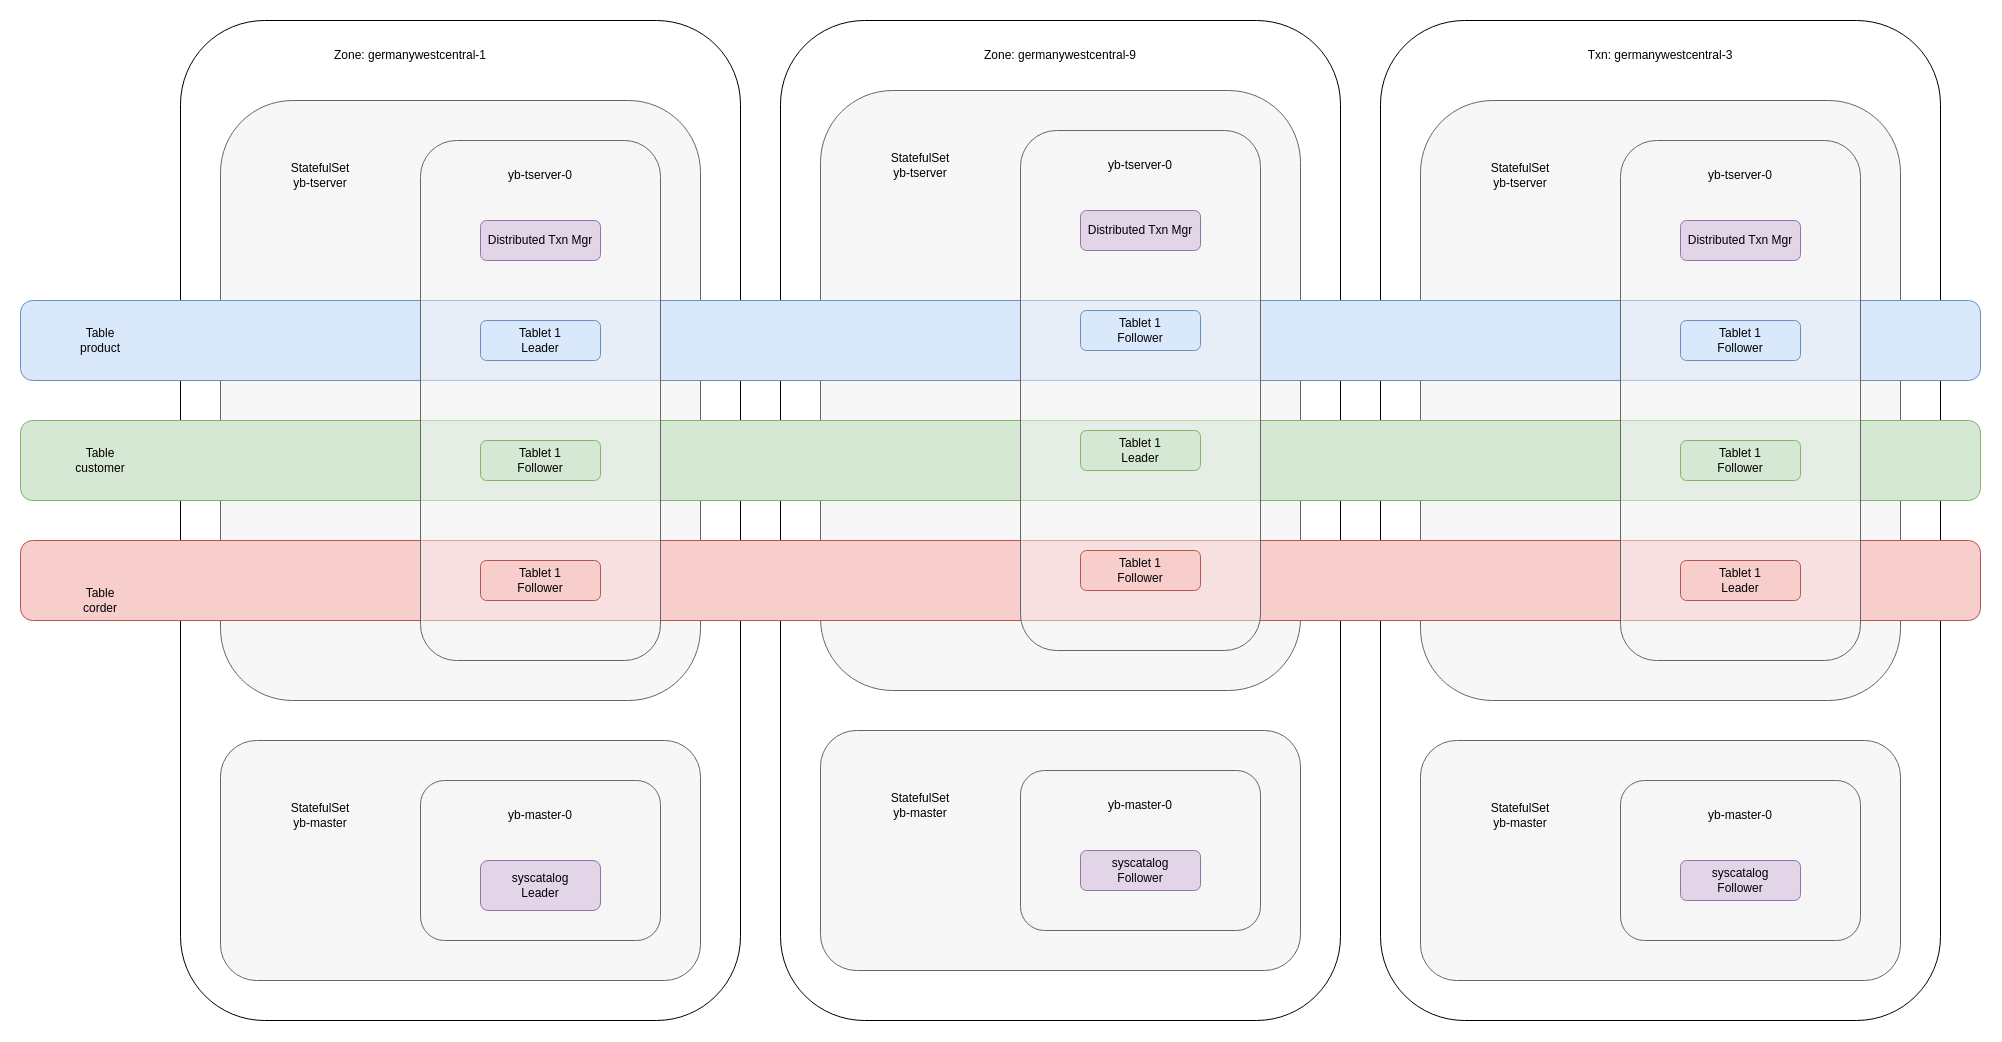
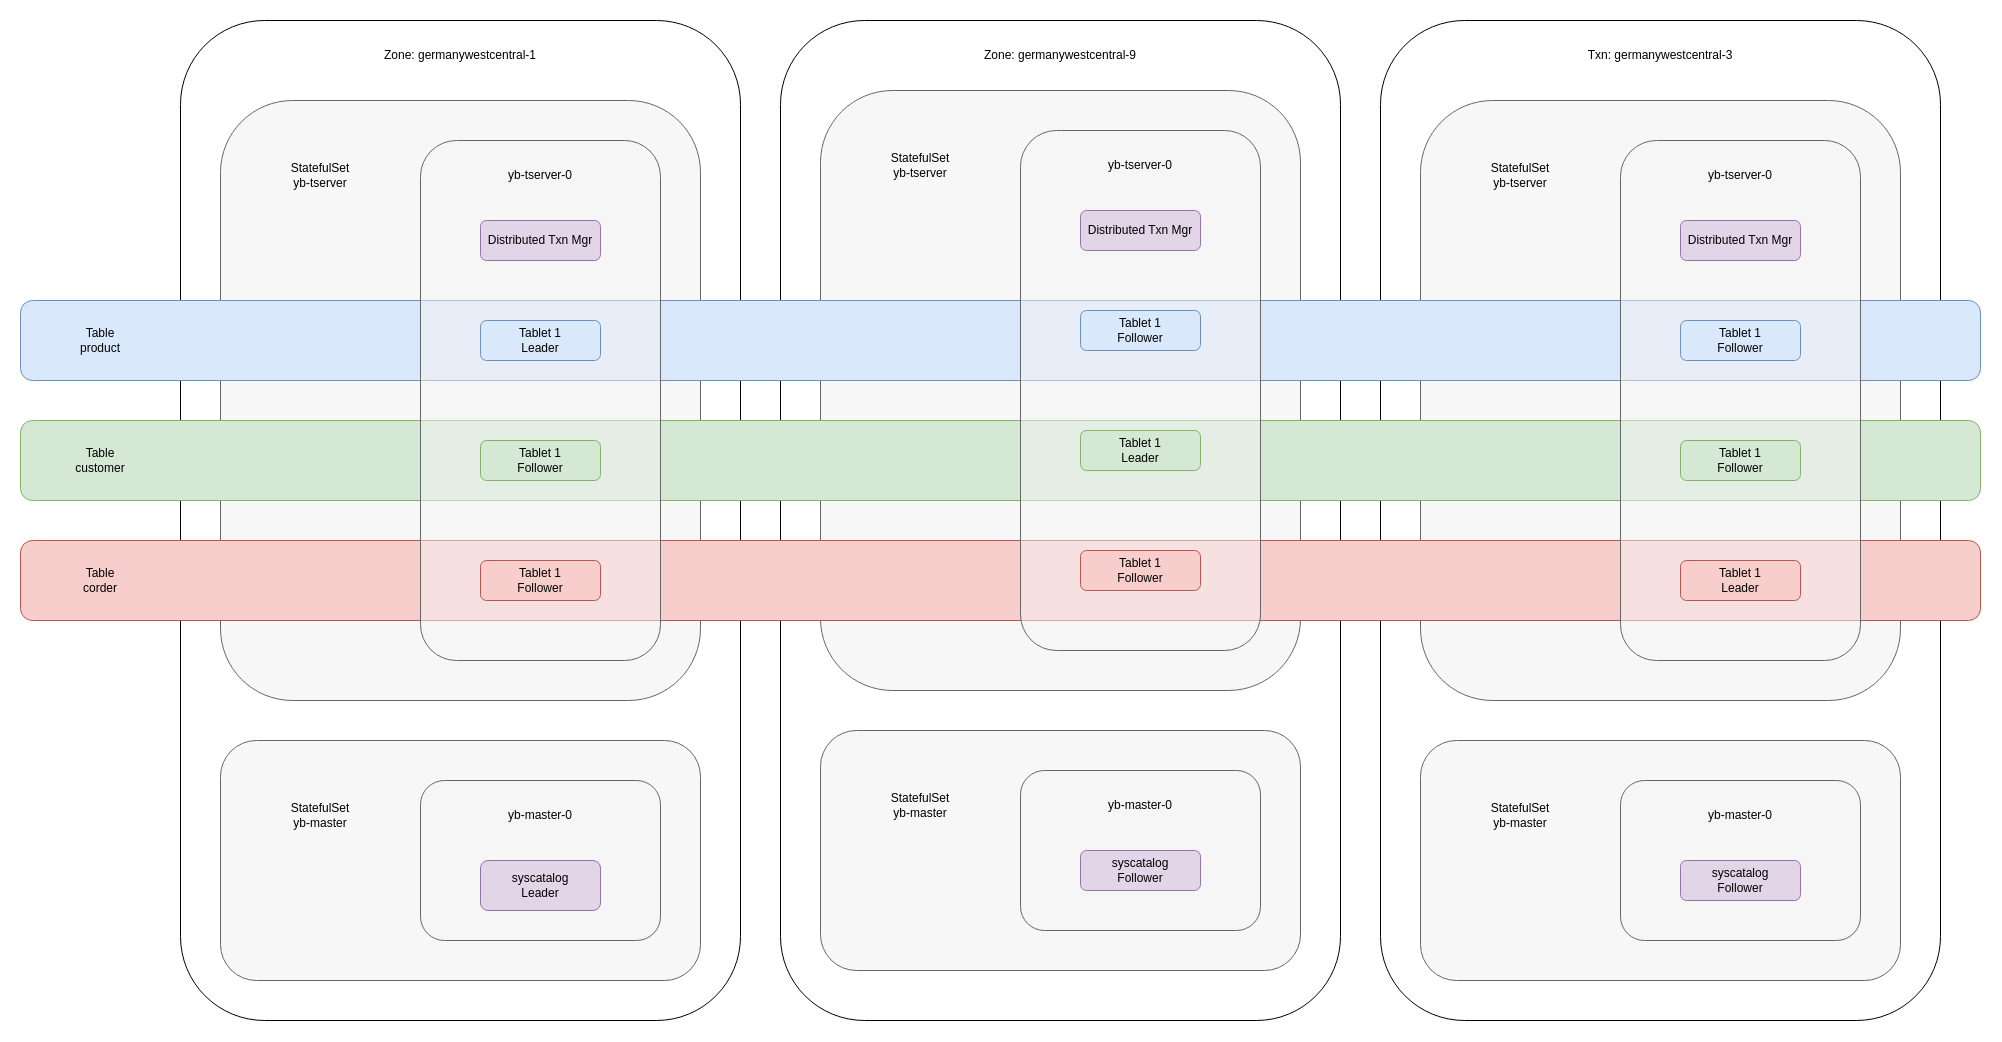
node "Zone: germanywestcentral-1": moved (411, 56) -> (461, 56)
node "Table corder": moved (101, 601) -> (101, 581)
